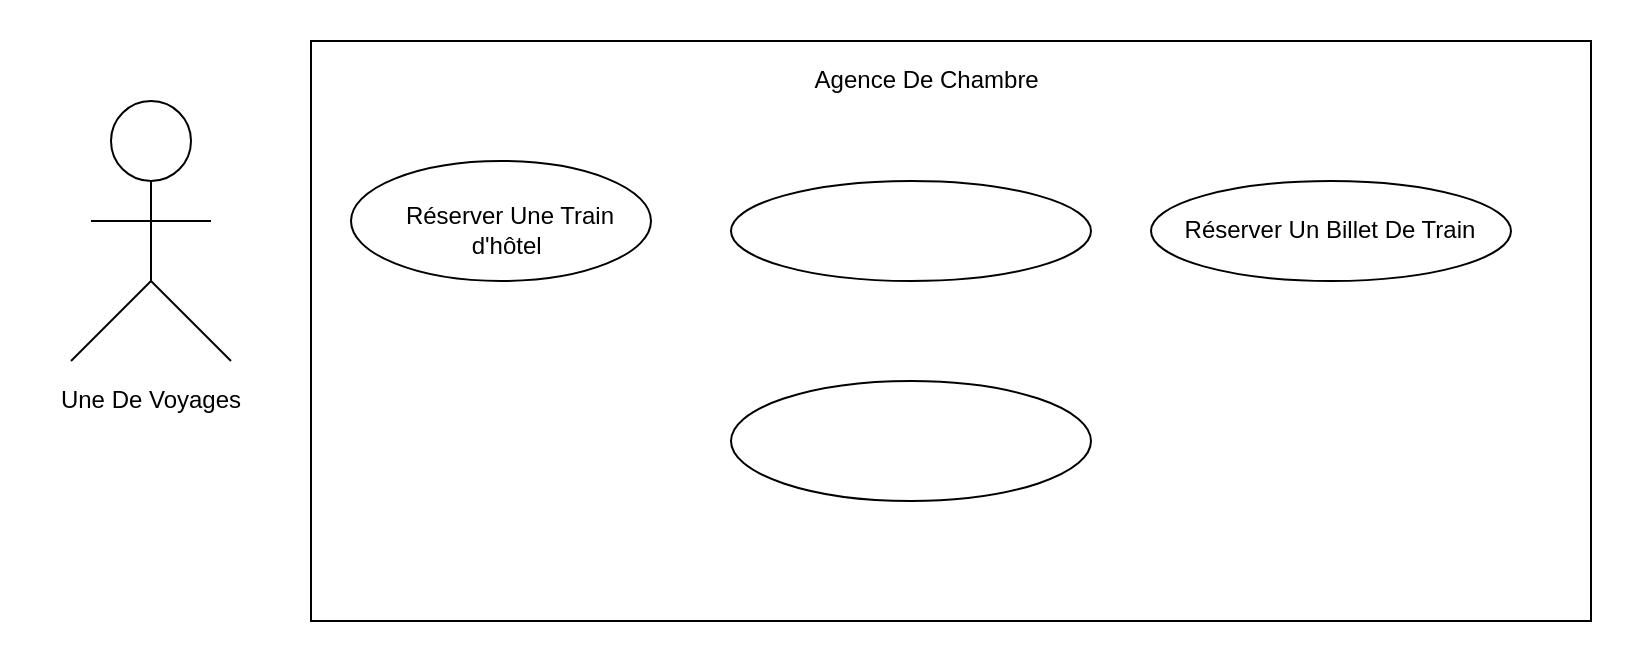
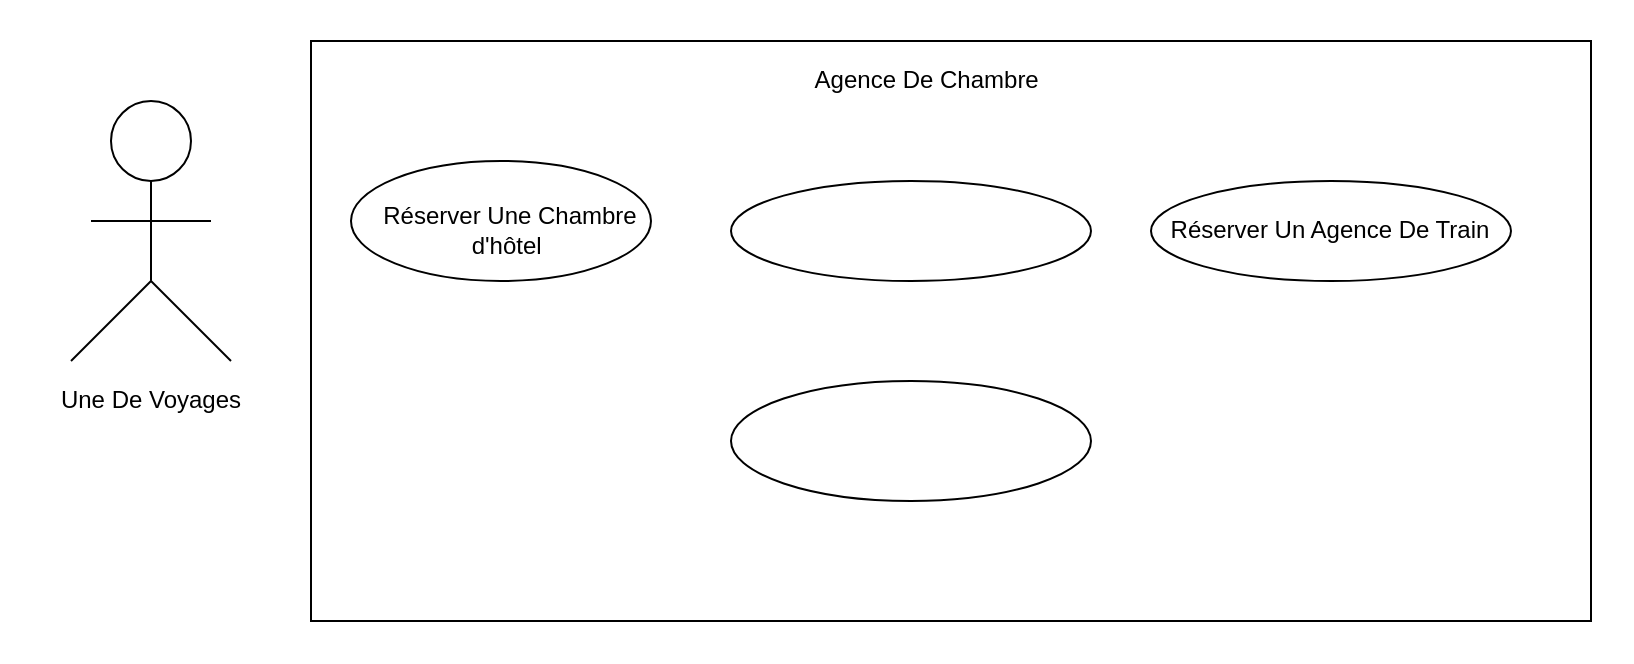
node "Réserver Une Train d'hôtel": label "Réserver Une Train d'hôtel" -> "Réserver Une Chambre d'hôtel"
node "Réserver Un Billet De Train": label "Réserver Un Billet De Train" -> "Réserver Un Agence De Train"
